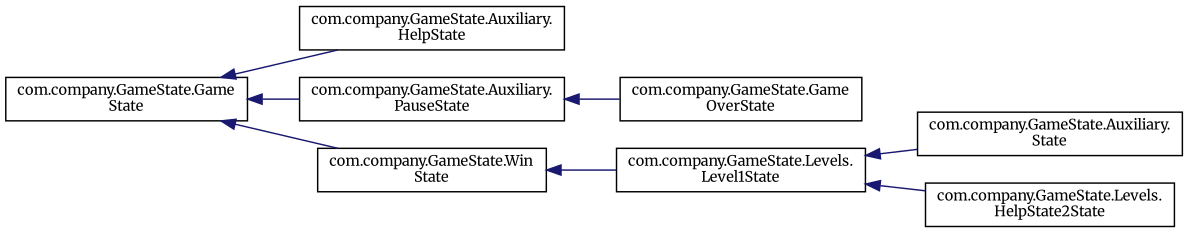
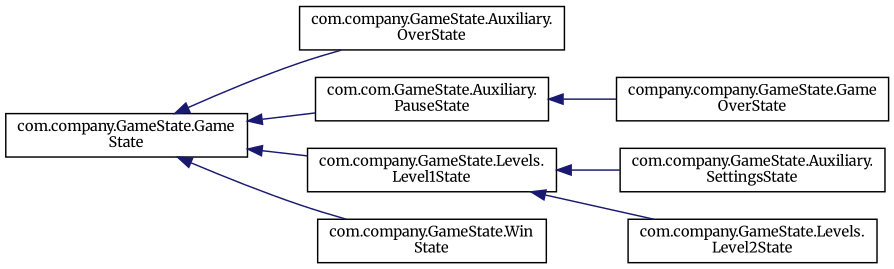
node "com.company.GameState.Auxiliary. HelpState": label "com.company.GameState.Auxiliary. HelpState" -> "com.company.GameState.Auxiliary. OverState"
node "com.company.GameState.Auxiliary. PauseState": label "com.company.GameState.Auxiliary. PauseState" -> "com.com.GameState.Auxiliary. PauseState"
node "com.company.GameState.Game OverState": label "com.company.GameState.Game OverState" -> "company.company.GameState.Game OverState"
node "com.company.GameState.Auxiliary. State": label "com.company.GameState.Auxiliary. State" -> "com.company.GameState.Auxiliary. SettingsState"
edge "com.company.GameState.Levels. Level1State" -> "com.company.GameState.Win State": now "com.company.GameState.Levels. Level1State" -> "com.company.GameState.Game State"
node "com.company.GameState.Levels. HelpState2State": label "com.company.GameState.Levels. HelpState2State" -> "com.company.GameState.Levels. Level2State"
